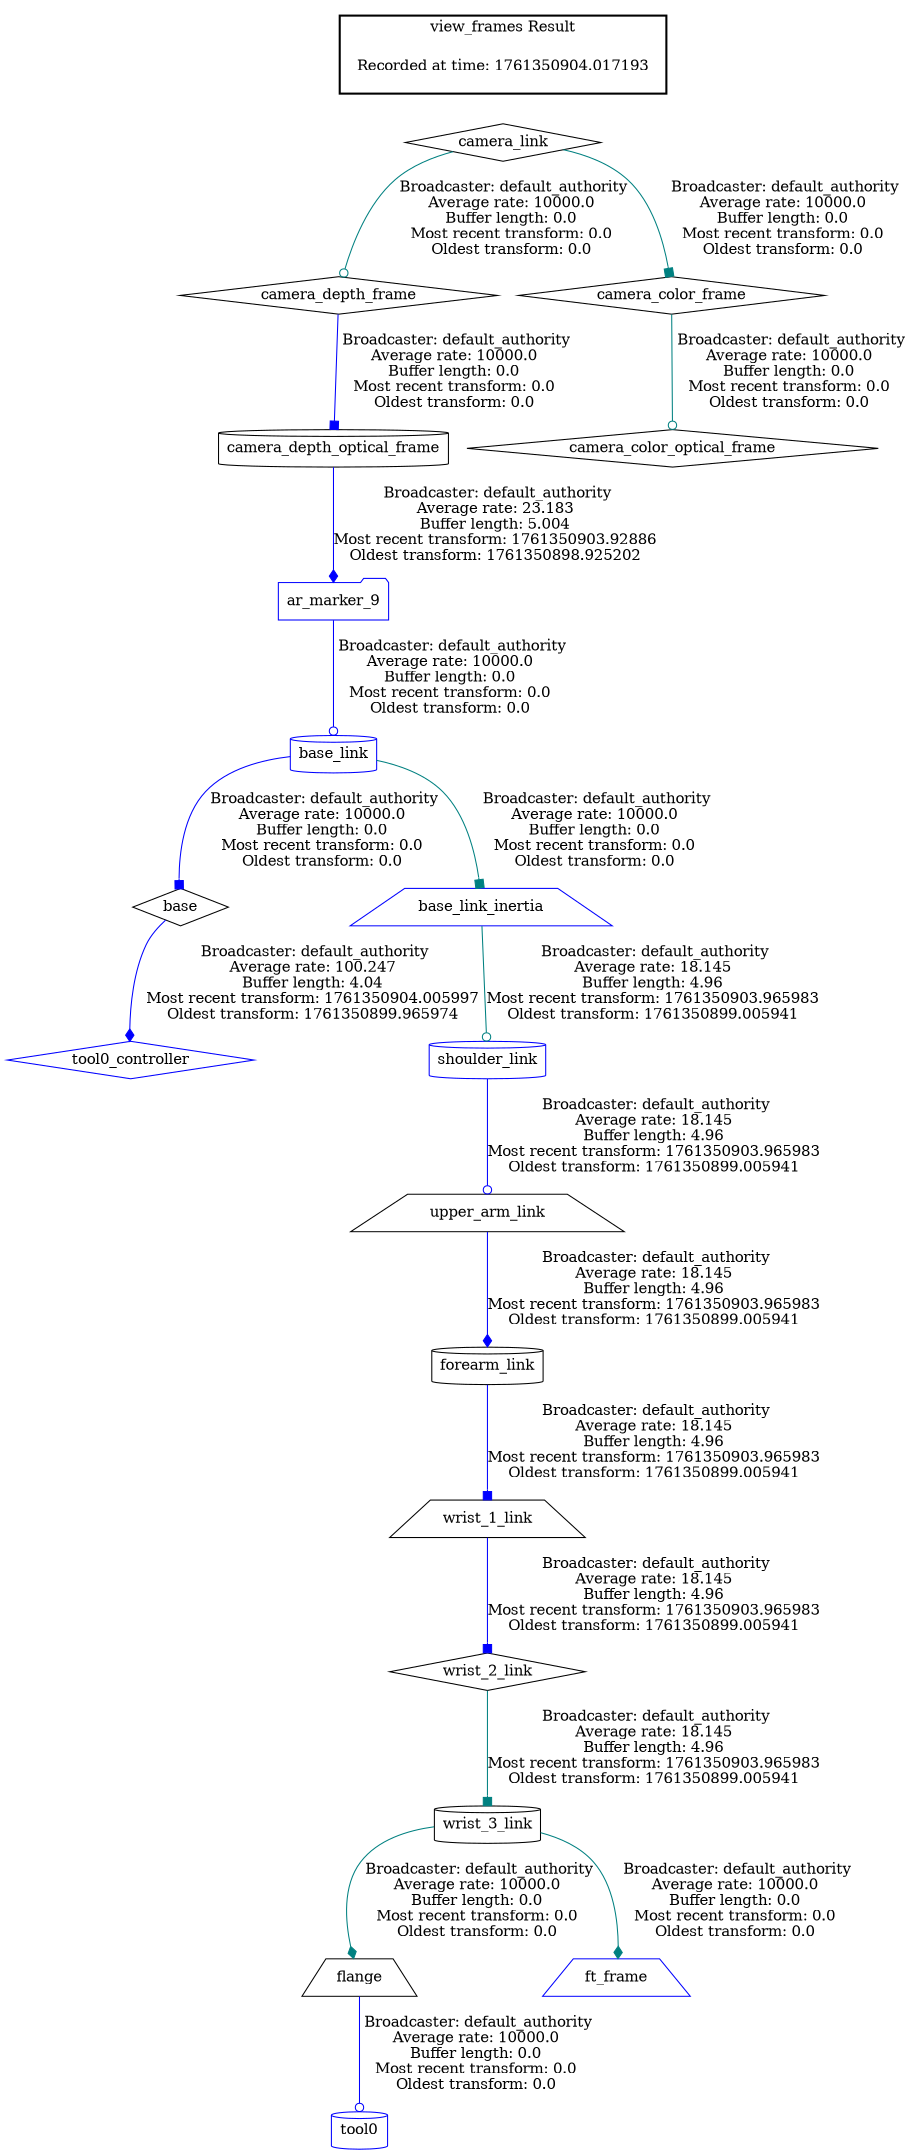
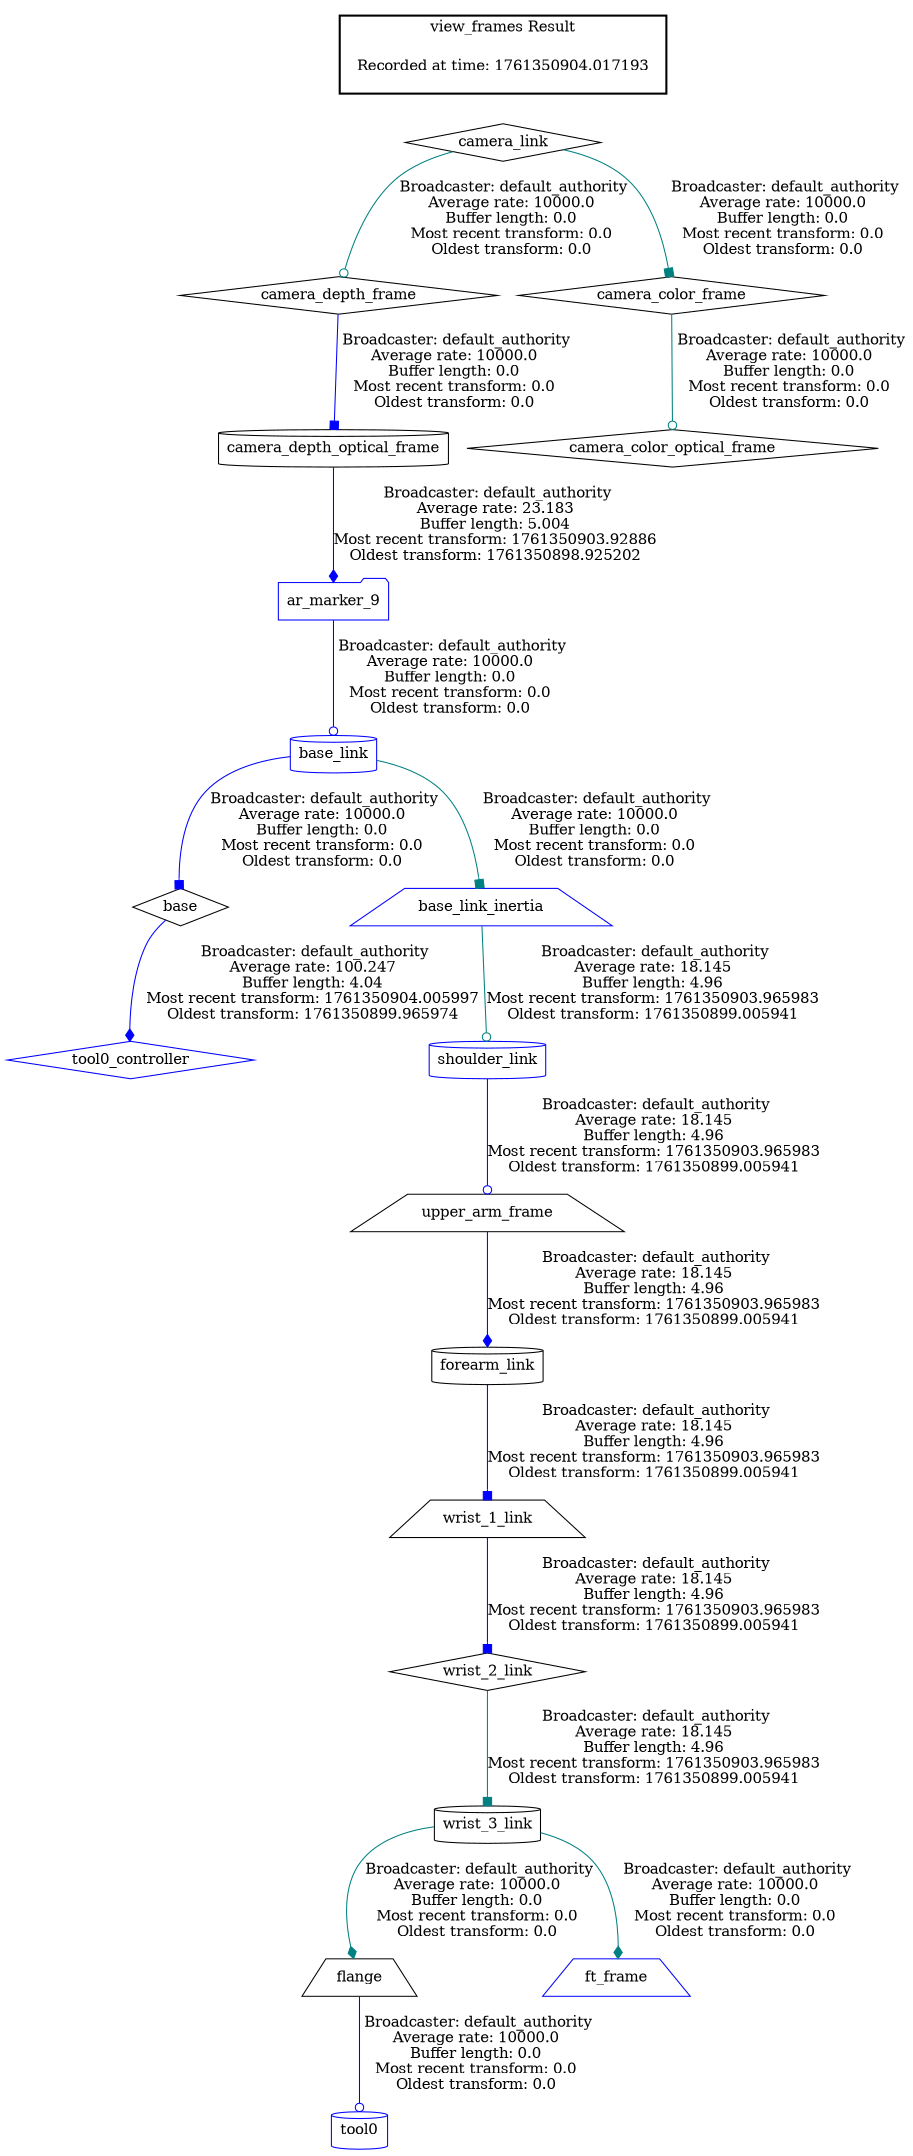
node "upper_arm_link": label "upper_arm_link" -> "upper_arm_frame"
